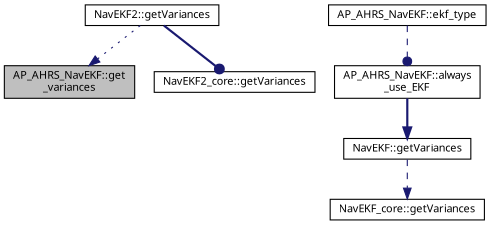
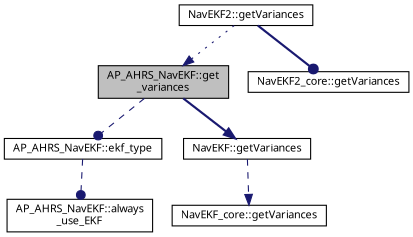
edge "AP_AHRS_NavEKF::always _use_EKF" -> "NavEKF::getVariances": now "AP_AHRS_NavEKF::get _variances" -> "NavEKF::getVariances"
edge "AP_AHRS_NavEKF::get _variances" -> "AP_AHRS_NavEKF::ekf_type": added
